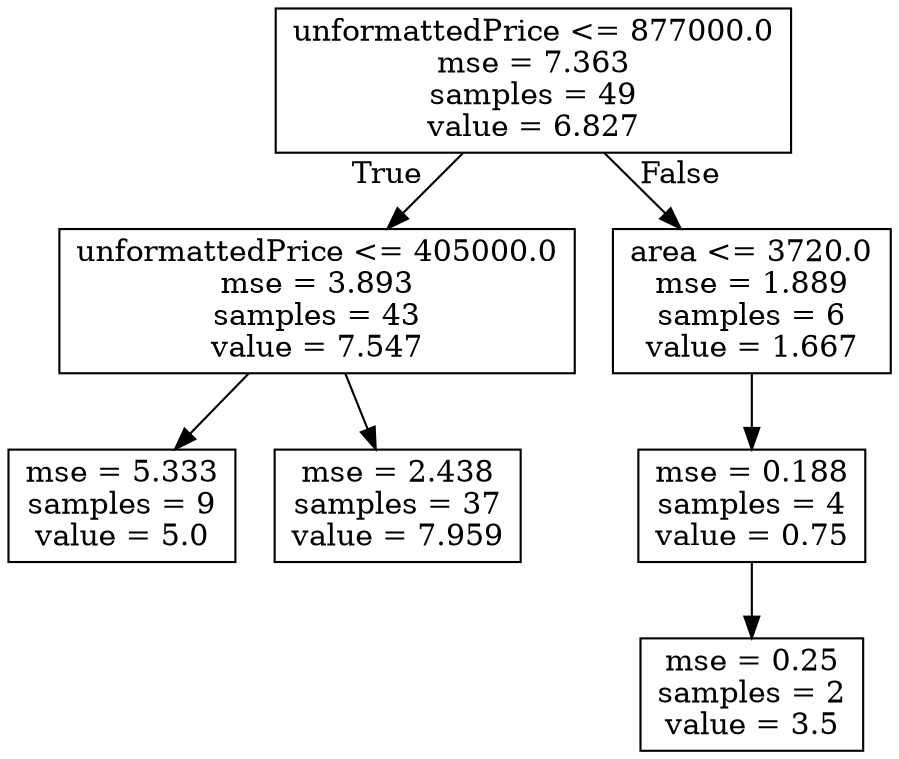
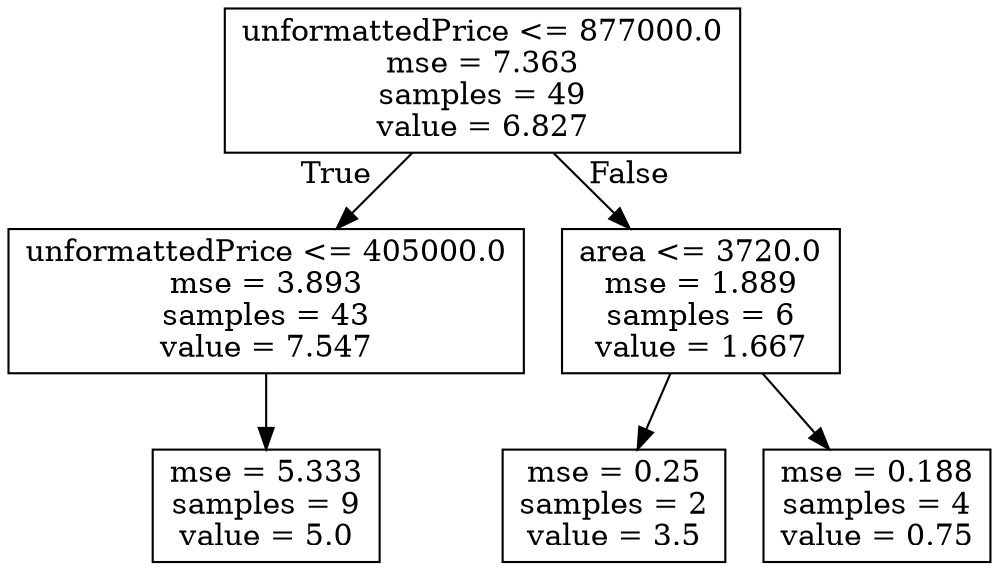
node "mse = 2.438 samples = 37 value = 7.959": removed
edge "mse = 0.188 samples = 4 value = 0.75" -> "mse = 0.25 samples = 2 value = 3.5": now "area <= 3720.0 mse = 1.889 samples = 6 value = 1.667" -> "mse = 0.25 samples = 2 value = 3.5"
